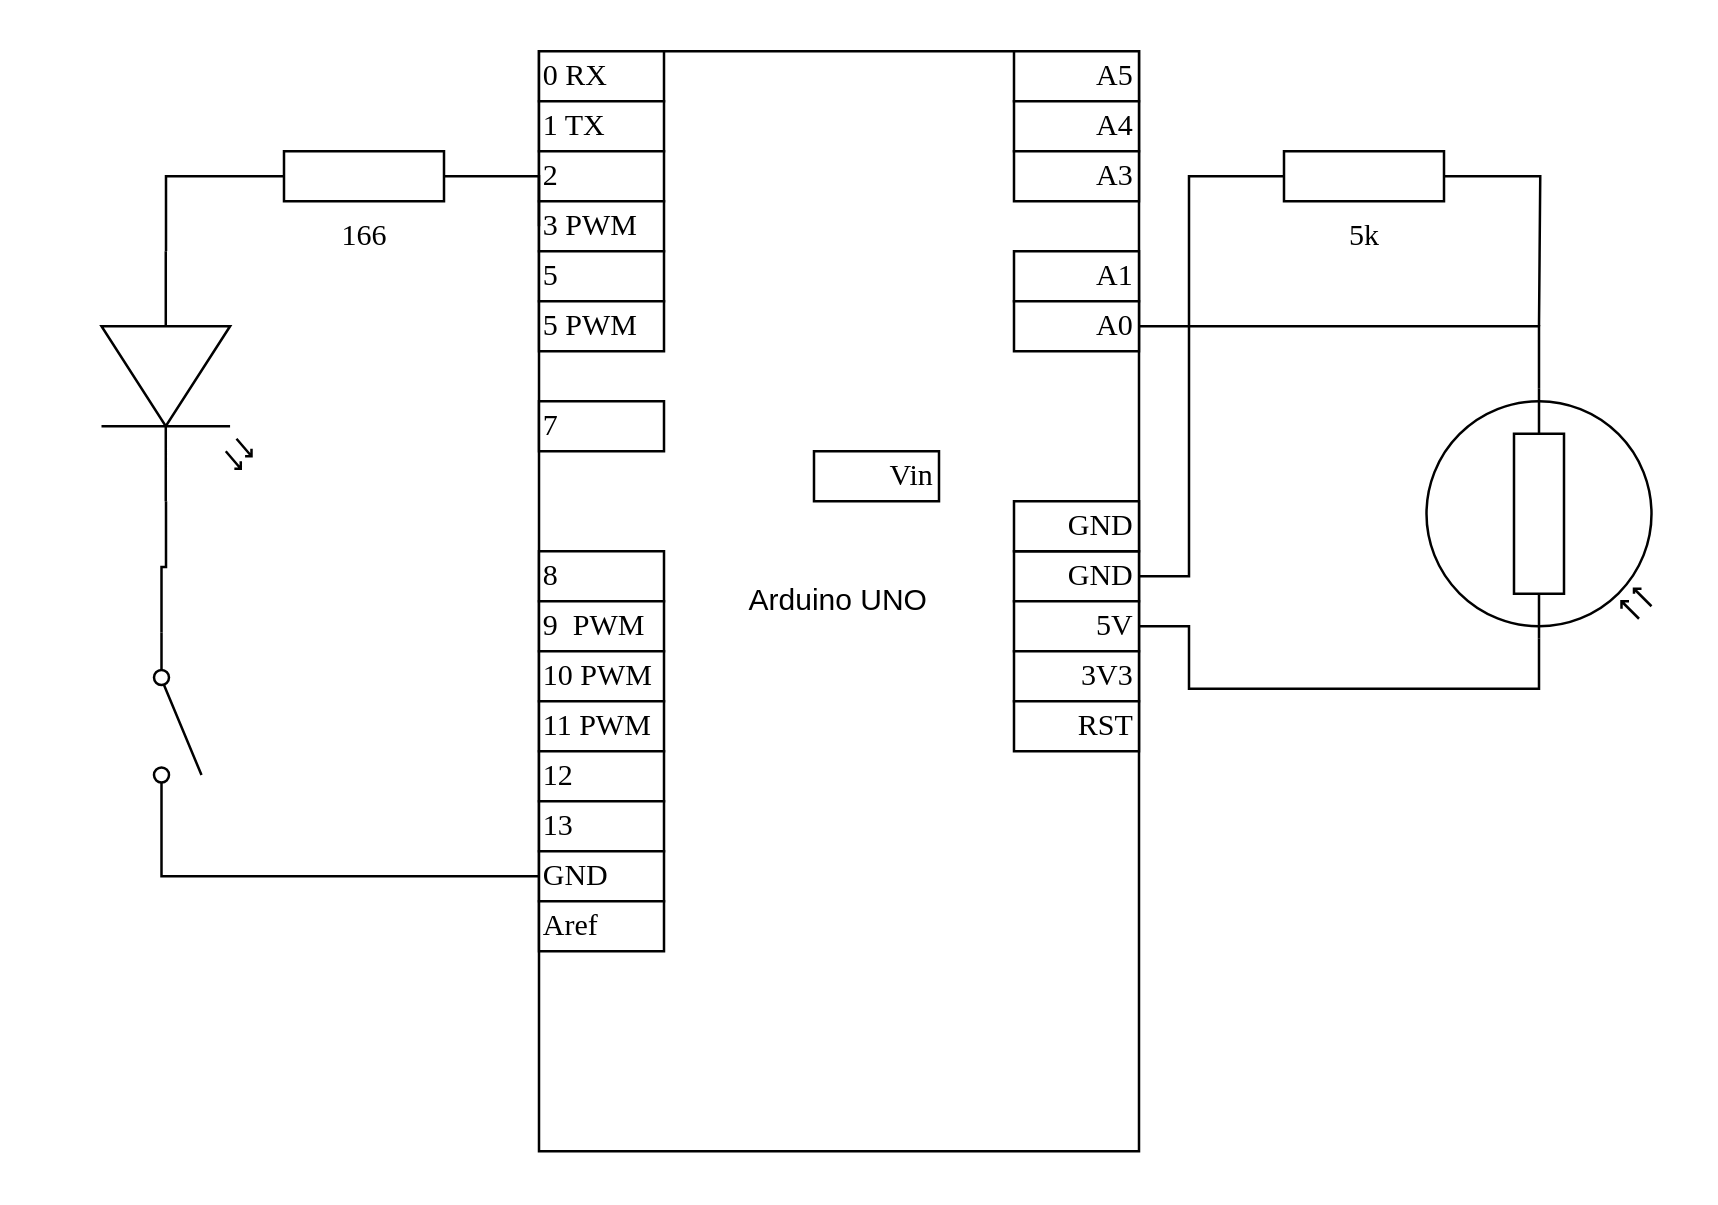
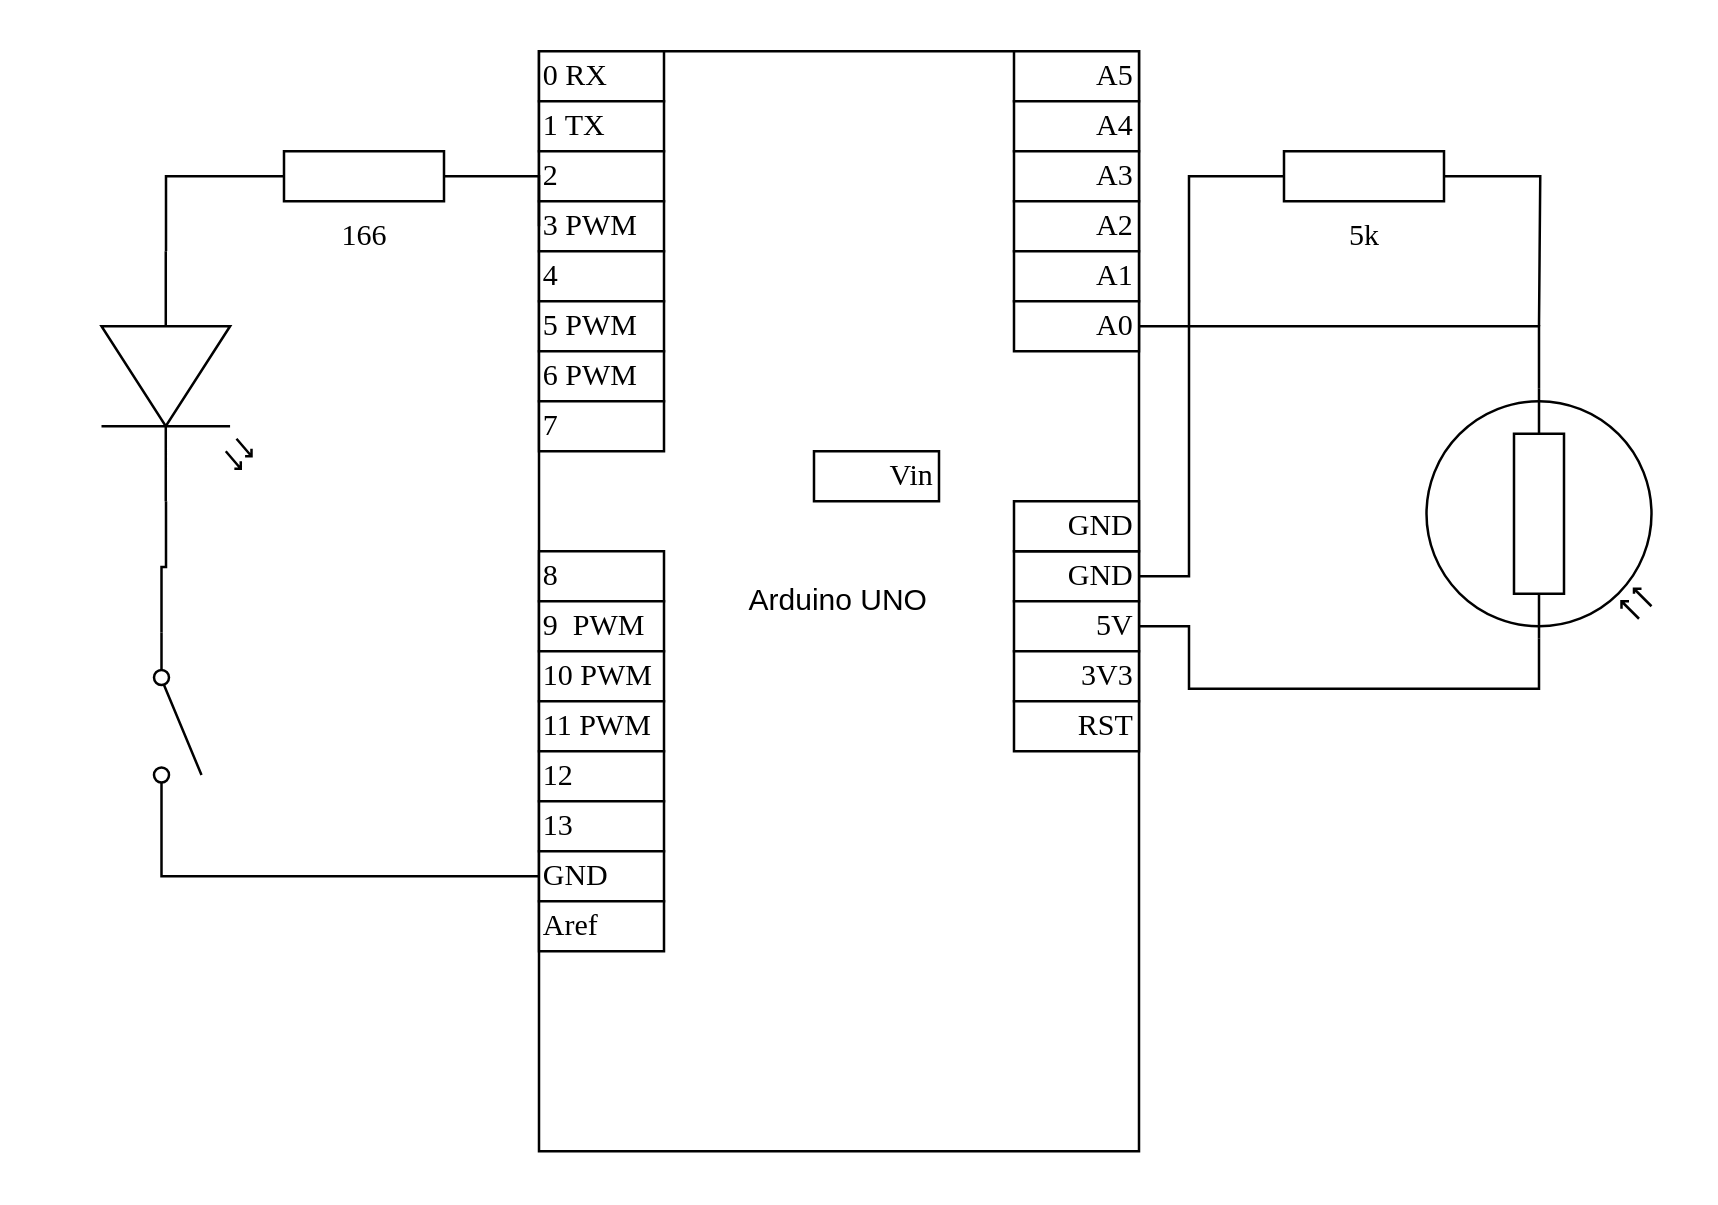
node "A2": added
node "5": label "5" -> "4"
node "6 PWM": added
